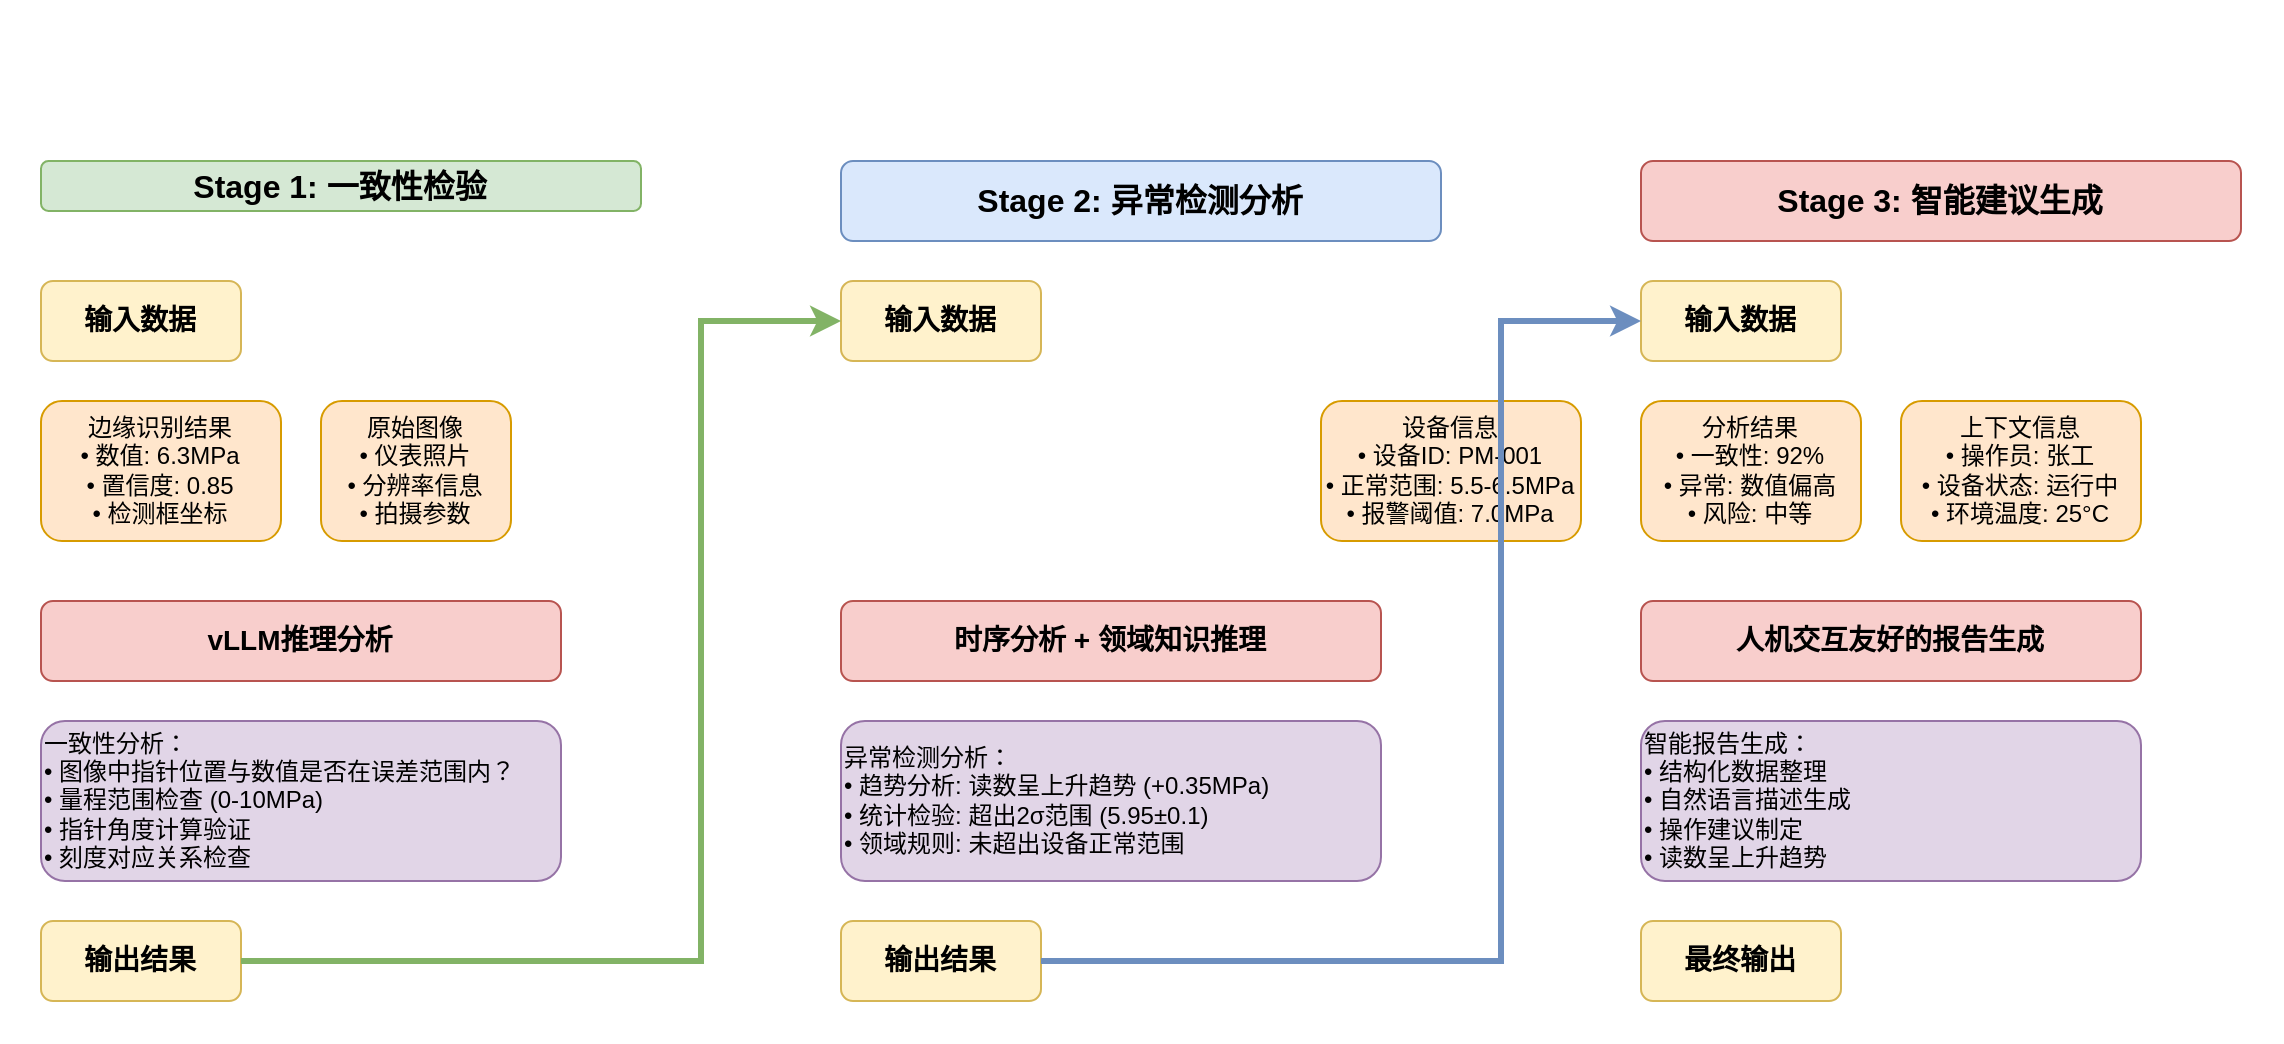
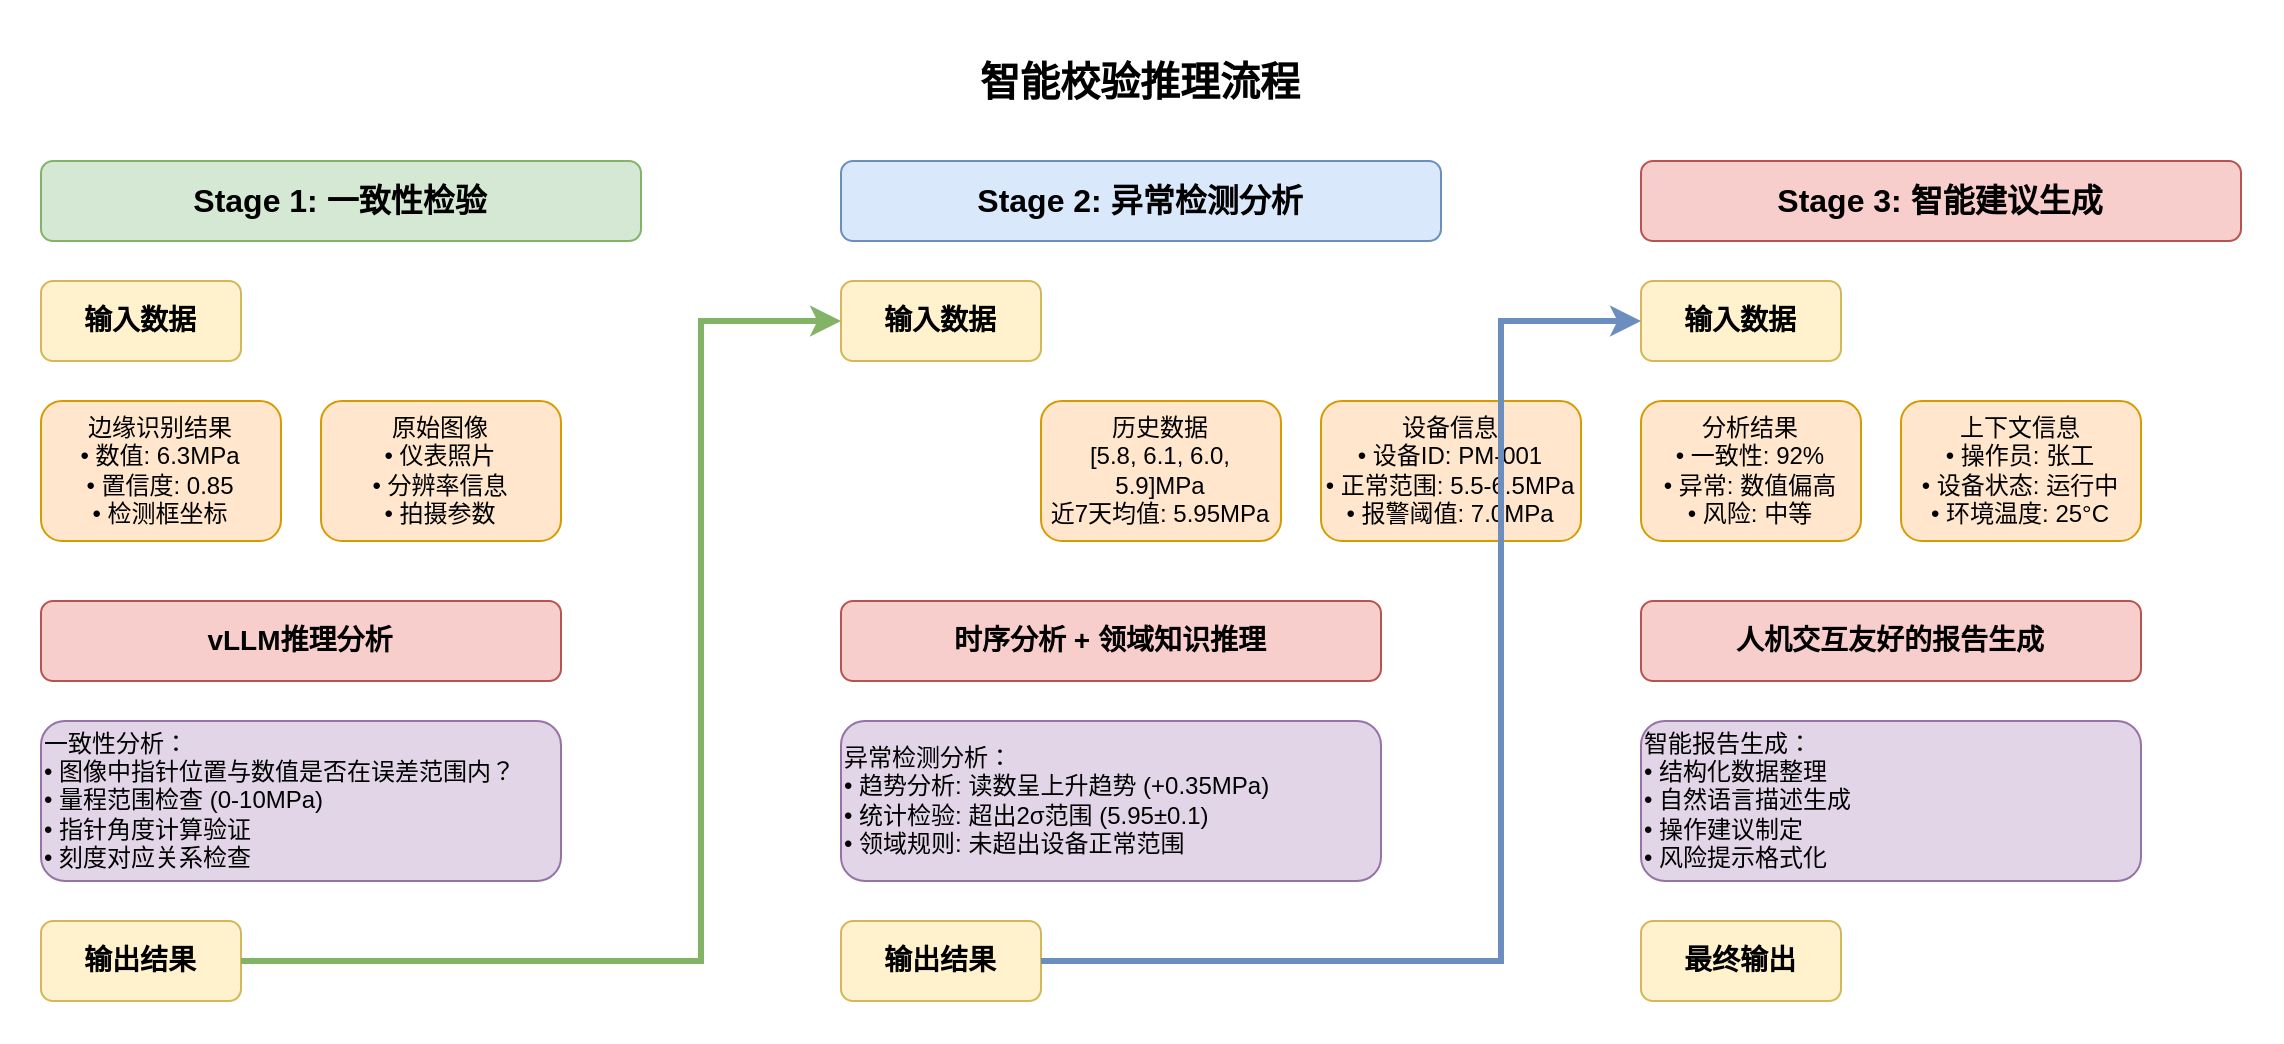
node "智能校验推理流程": added
node "Stage 1: 一致性检验": size 600x50 -> 600x80
node "原始图像 • 仪表照片 • 分辨率信息 • 拍摄参数": size 190x140 -> 240x140
node "历史数据 [5.8, 6.1, 6.0, 5.9]MPa 近7天均值: 5.95MPa": added
node "智能报告生成： • 结构化数据整理 • 自然语言描述生成 • 操作建议制定 • 读数呈上升趋势": label "智能报告生成： • 结构化数据整理 • 自然语言描述生成 • 操作建议制定 • 读数呈上升趋势" -> "智能报告生成： • 结构化数据整理 • 自然语言描述生成 • 操作建议制定 • 风险提示格式化"
